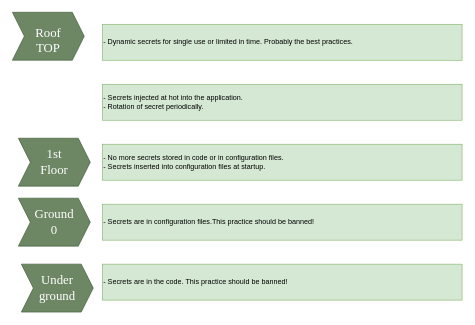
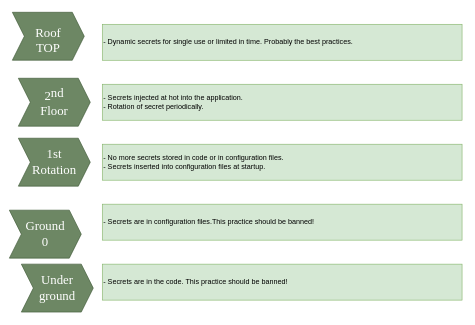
node "2nd Floor": added
node "1st Floor": label "1st Floor" -> "1st Rotation"
node "Ground 0": moved (54, 222) -> (45, 234)
